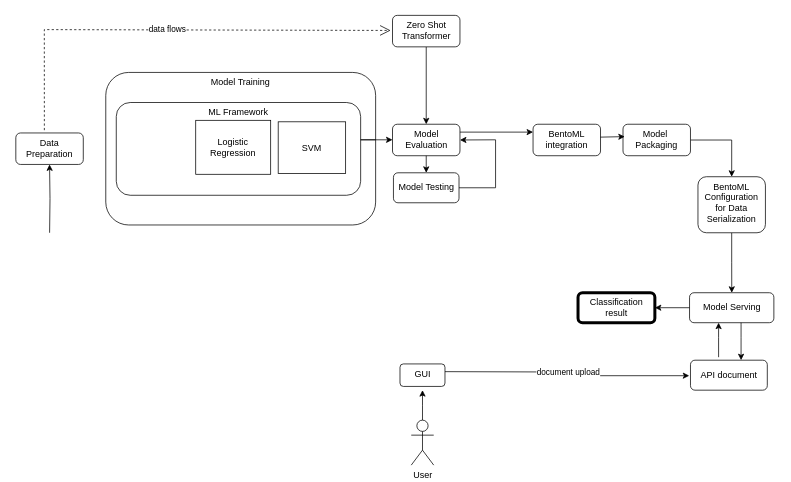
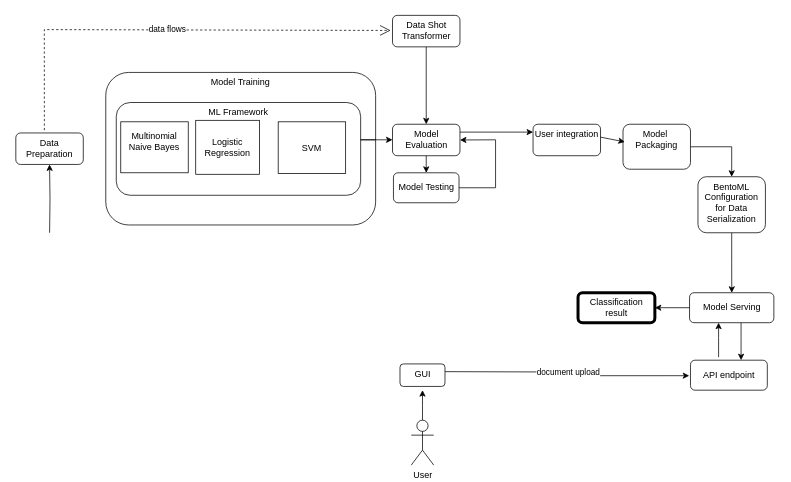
node "Zero Shot Transformer": label "Zero Shot Transformer" -> "Data Shot Transformer"
node "BentoML integration": label "BentoML integration" -> "User integration"
node "Model Packaging": size 68x32 -> 68x45
node "Multinomial Naive Bayes": added
node "Logistic Regression": size 75x54 -> 64x54
node "API document": label "API document" -> "API endpoint"
